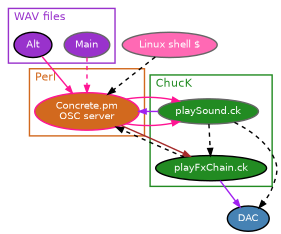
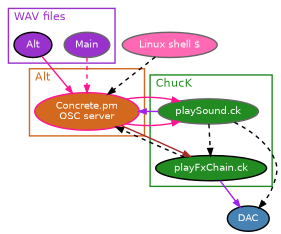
cluster "Perl": label "Perl" -> "Alt"
